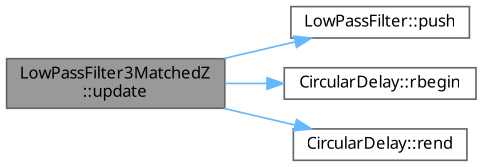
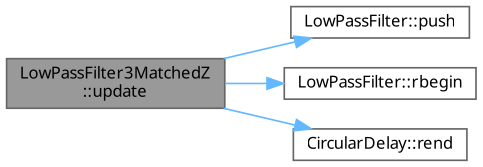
node "CircularDelay::rbegin": label "CircularDelay::rbegin" -> "LowPassFilter::rbegin"
